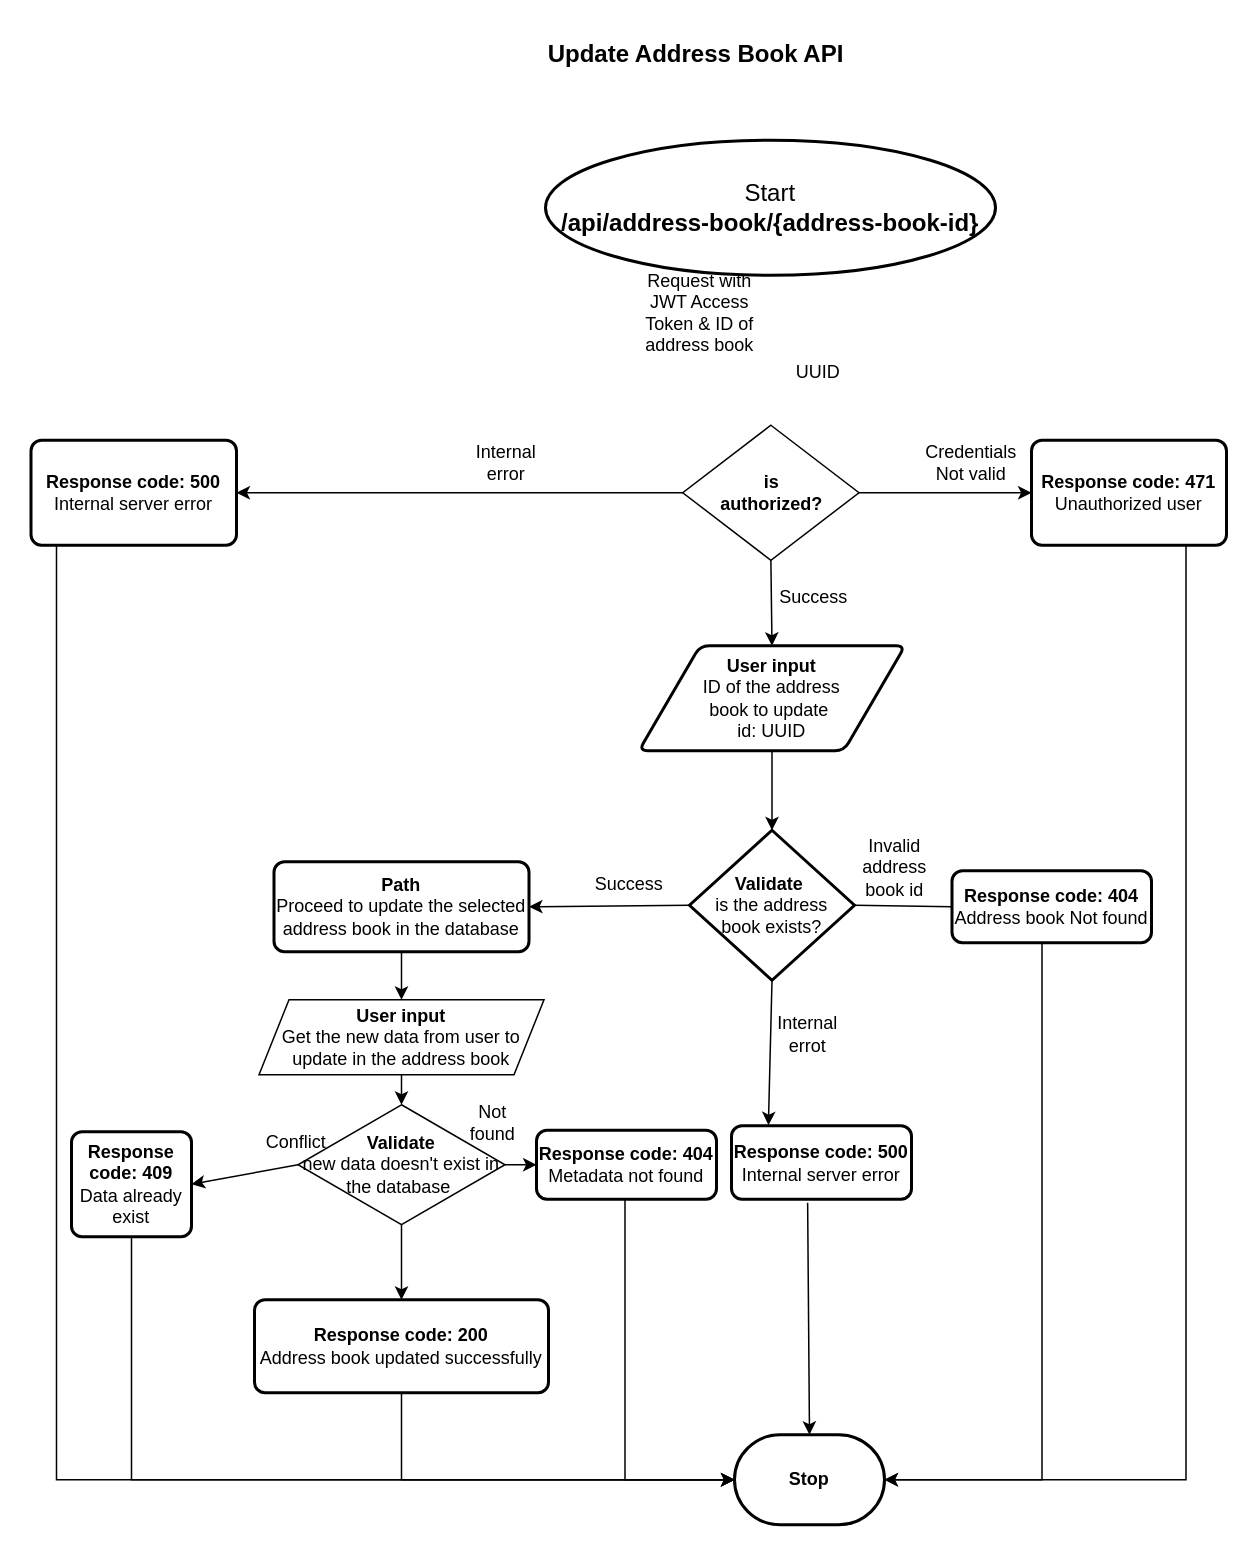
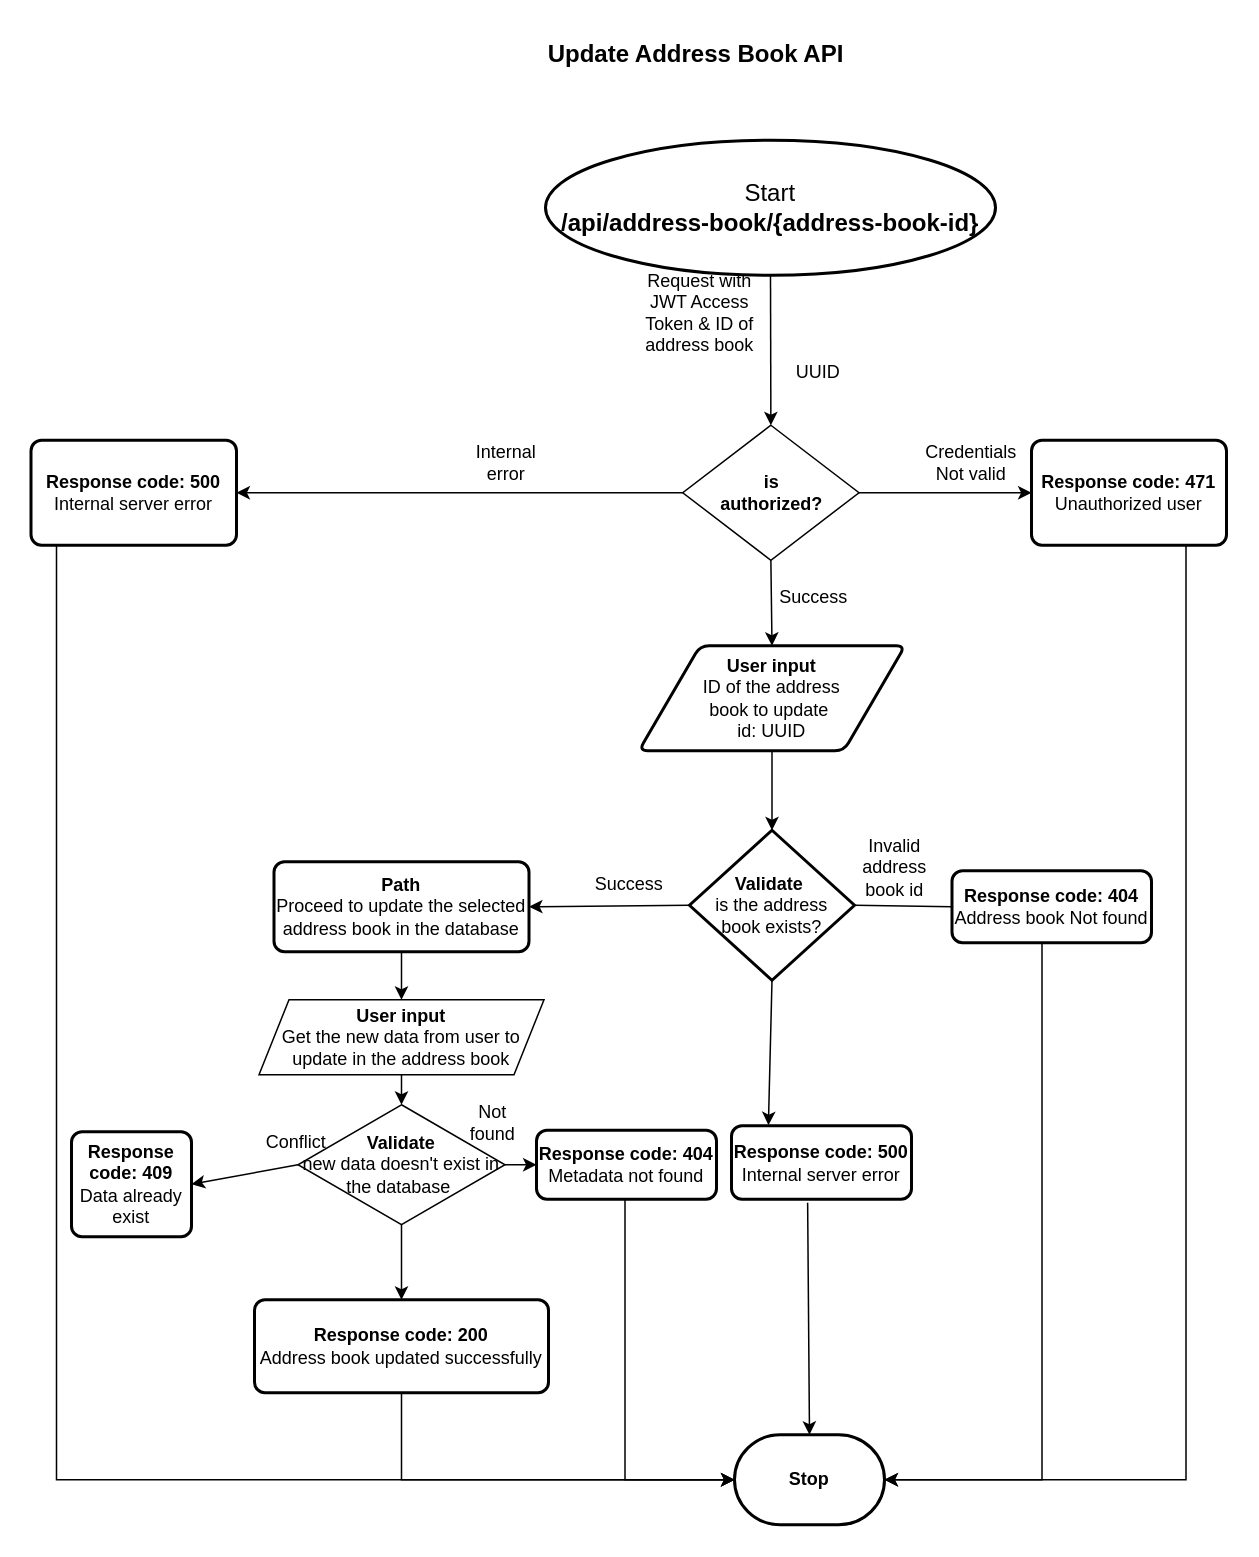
edge "Start /api/address-book/{address-book-id}" -> "is authorized?": added
node "Internal errot": removed
edge "Response code: 409 Data already exist" -> "Stop": removed
